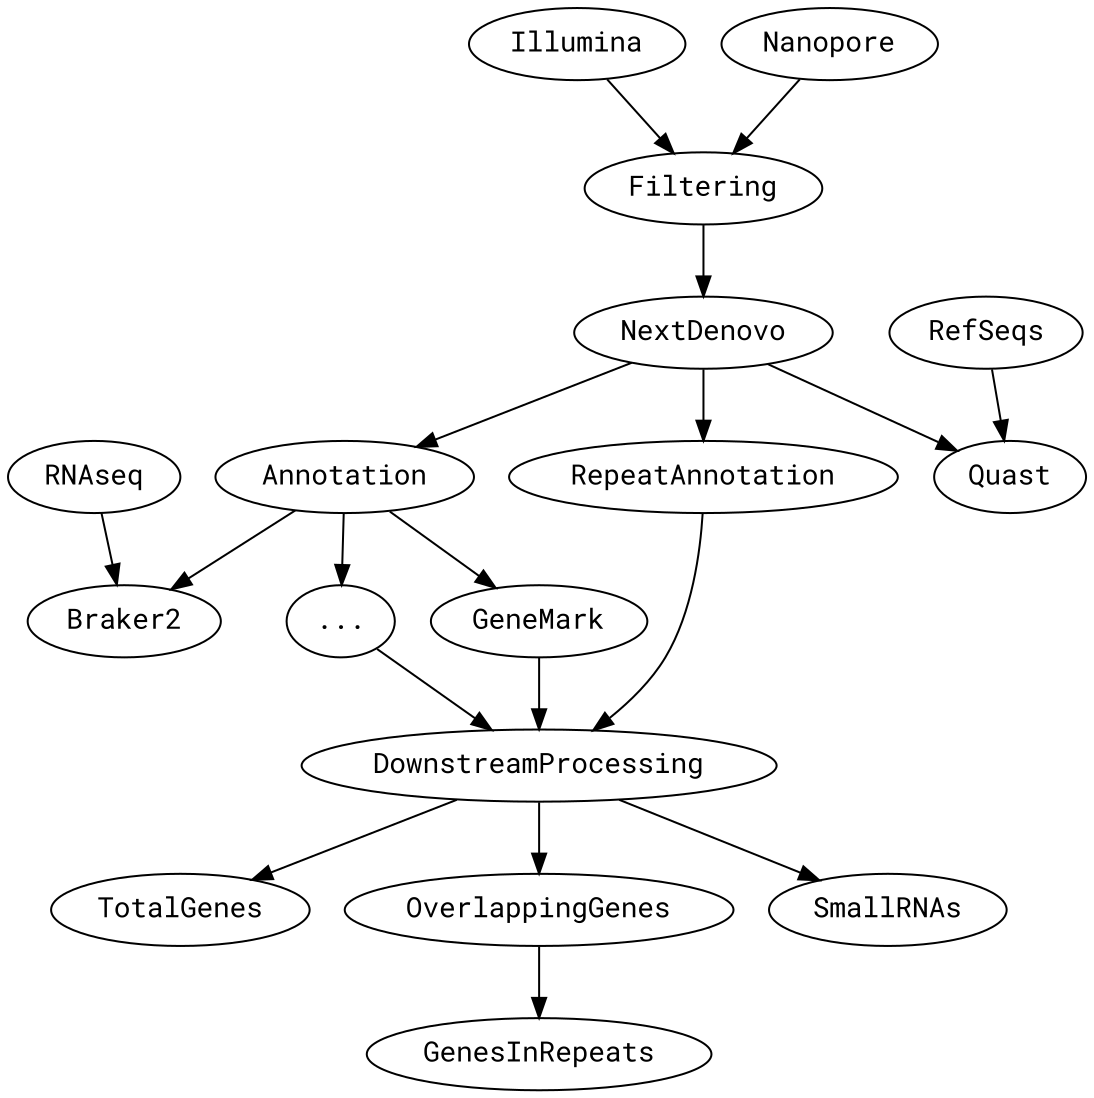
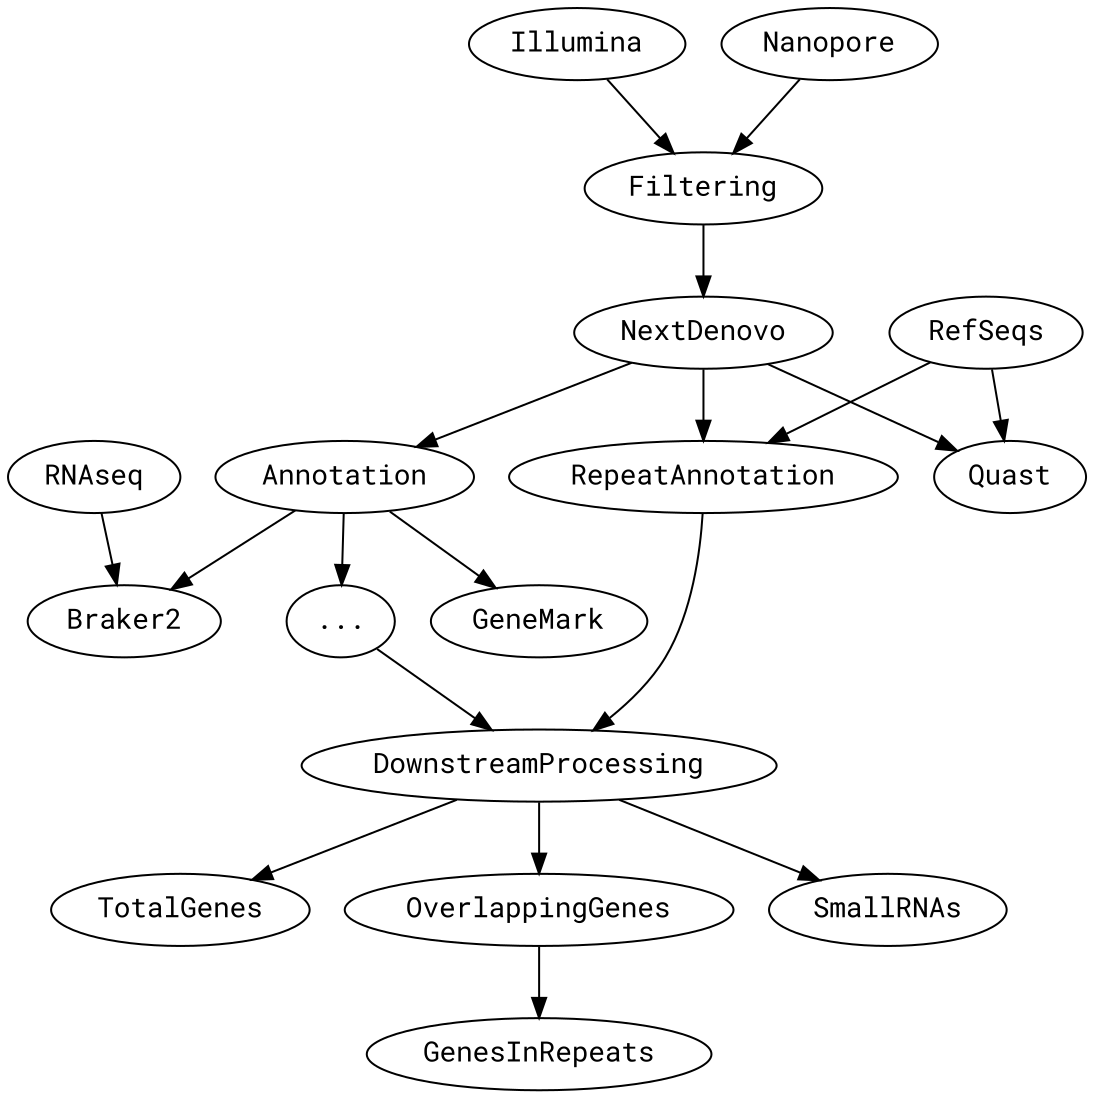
edge "RefSeqs" -> "RepeatAnnotation": added
edge "GeneMark" -> "DownstreamProcessing": removed
